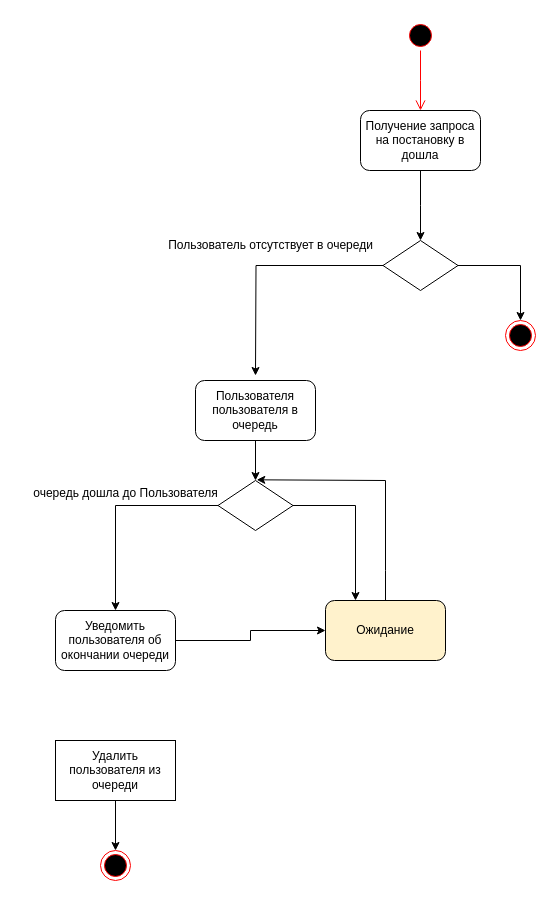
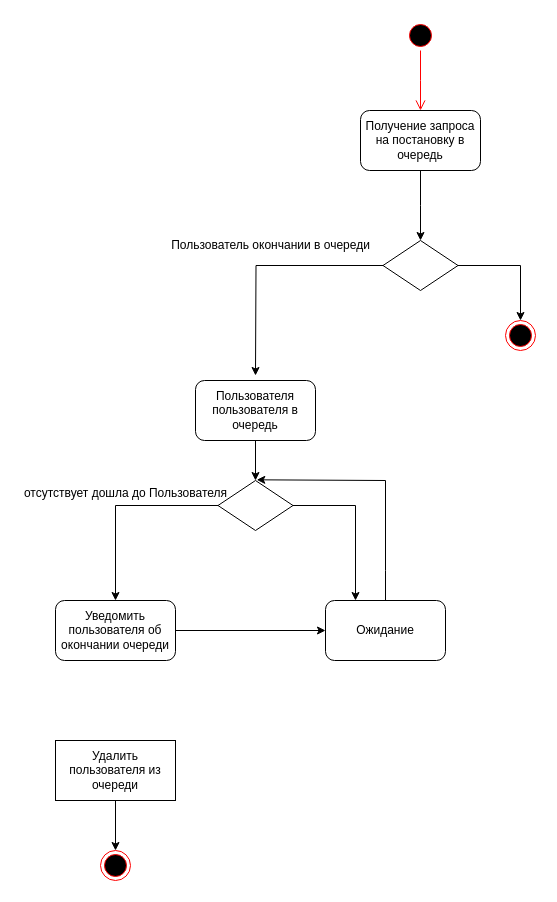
node "Получение запроса на постановку в дошла": label "Получение запроса на постановку в дошла" -> "Получение запроса на постановку в очередь"
node "Пользователь отсутствует в очереди": label "Пользователь отсутствует в очереди" -> "Пользователь окончании в очереди"
node "очередь дошла до Пользователя": label "очередь дошла до Пользователя" -> "отсутствует дошла до Пользователя"
node "Ожидание": fillcolor #fff2cc -> #ffffff
node "Уведомить пользователя об окончании очереди": moved (116, 641) -> (116, 631)
